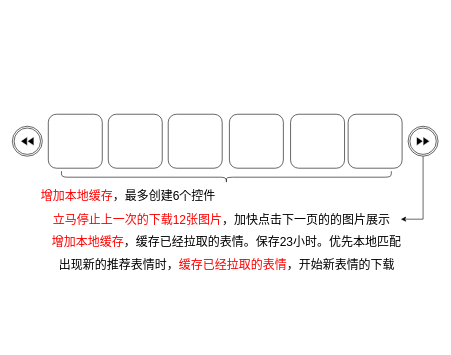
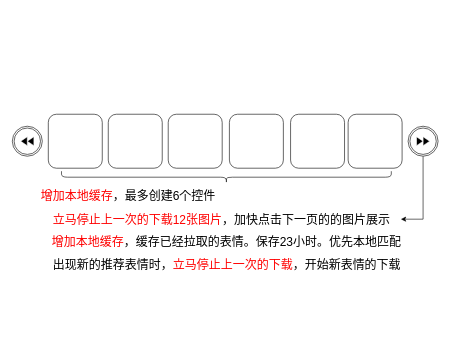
node "出现新的推荐表情时，缓存已经拉取的表情，开始新表情的下载": label "出现新的推荐表情时，缓存已经拉取的表情，开始新表情的下载" -> "出现新的推荐表情时，立马停止上一次的下载，开始新表情的下载"
